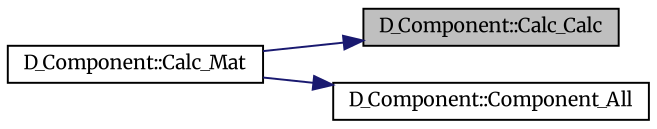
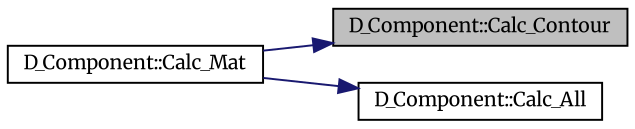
node "D_Component::Calc_Calc": label "D_Component::Calc_Calc" -> "D_Component::Calc_Contour"
node "D_Component::Component_All": label "D_Component::Component_All" -> "D_Component::Calc_All"
